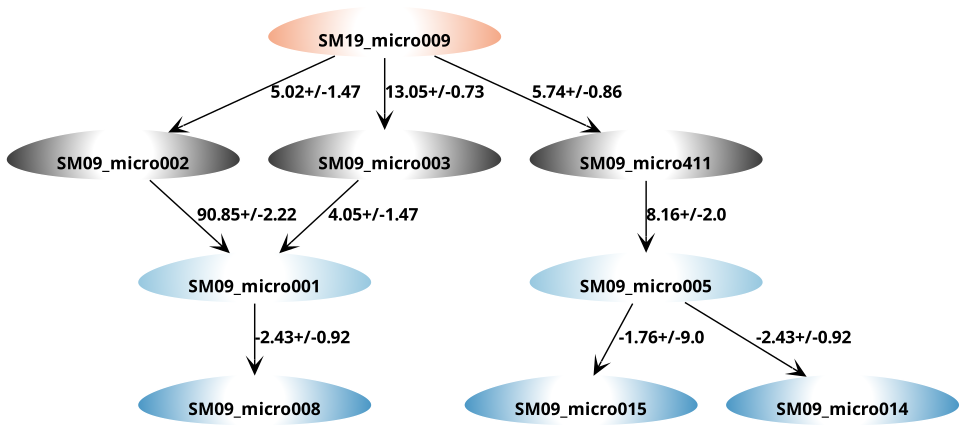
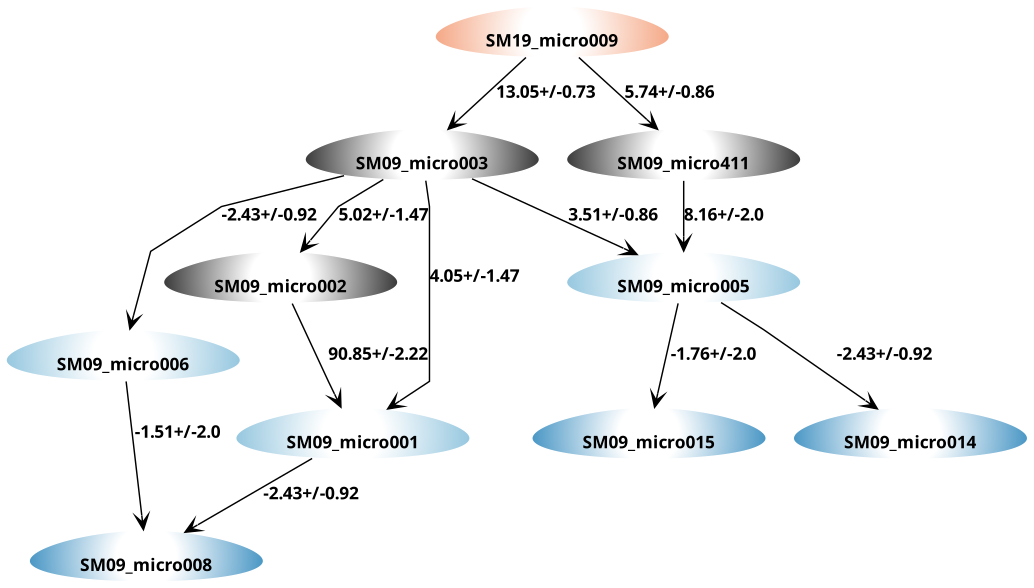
edge "SM19_micro009" -> "SM09_micro002": now "SM09_micro003" -> "SM09_micro002"
edge "SM09_micro003" -> "SM09_micro005": added, label "3.51+/-0.86"
edge "SM09_micro005" -> "SM09_micro015": label "-1.76+/-9.0" -> "-1.76+/-2.0"
node "SM09_micro006": added
